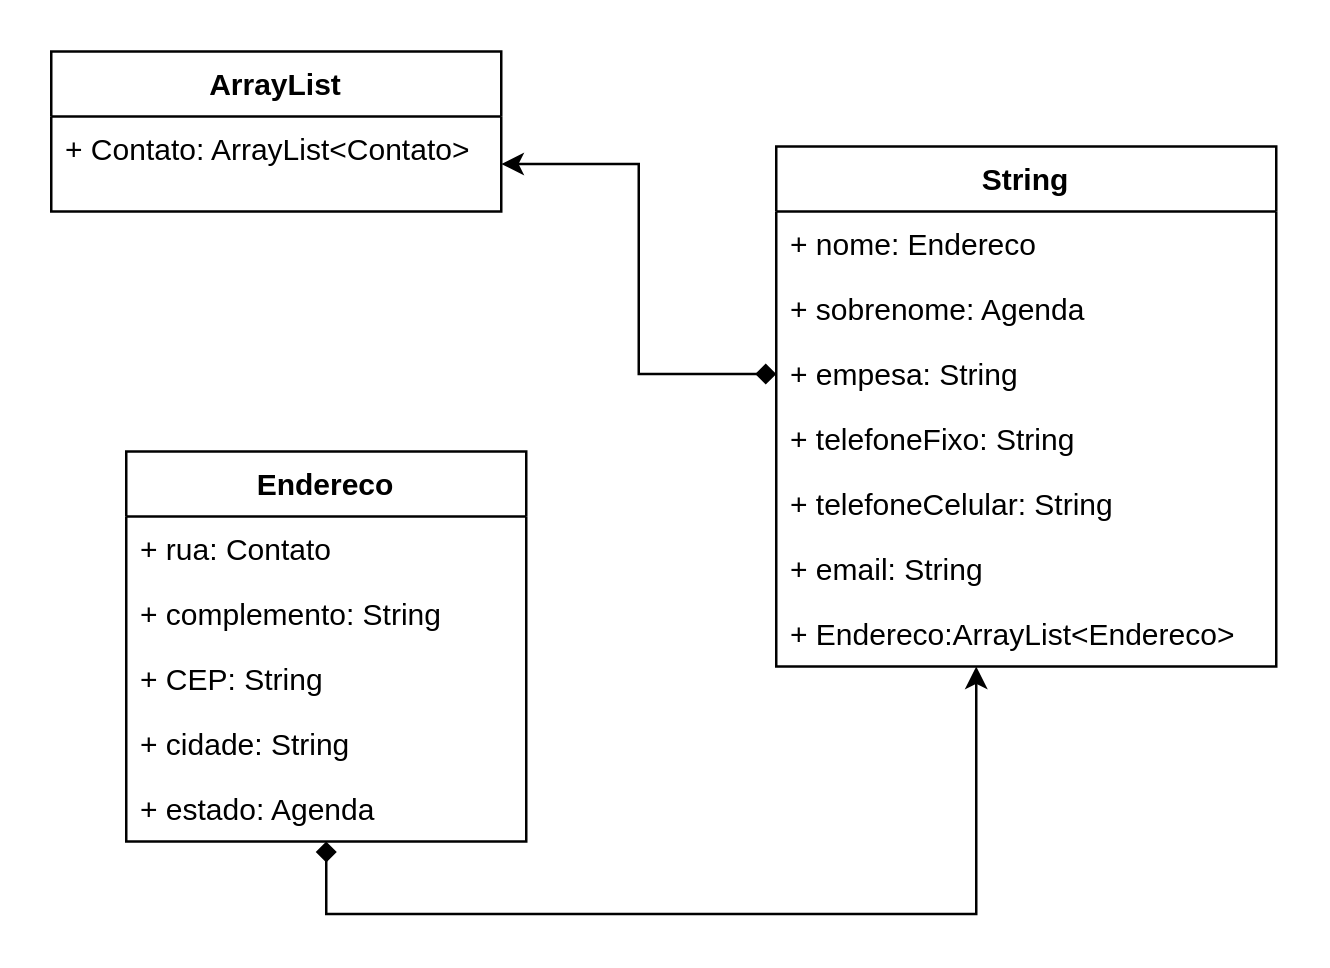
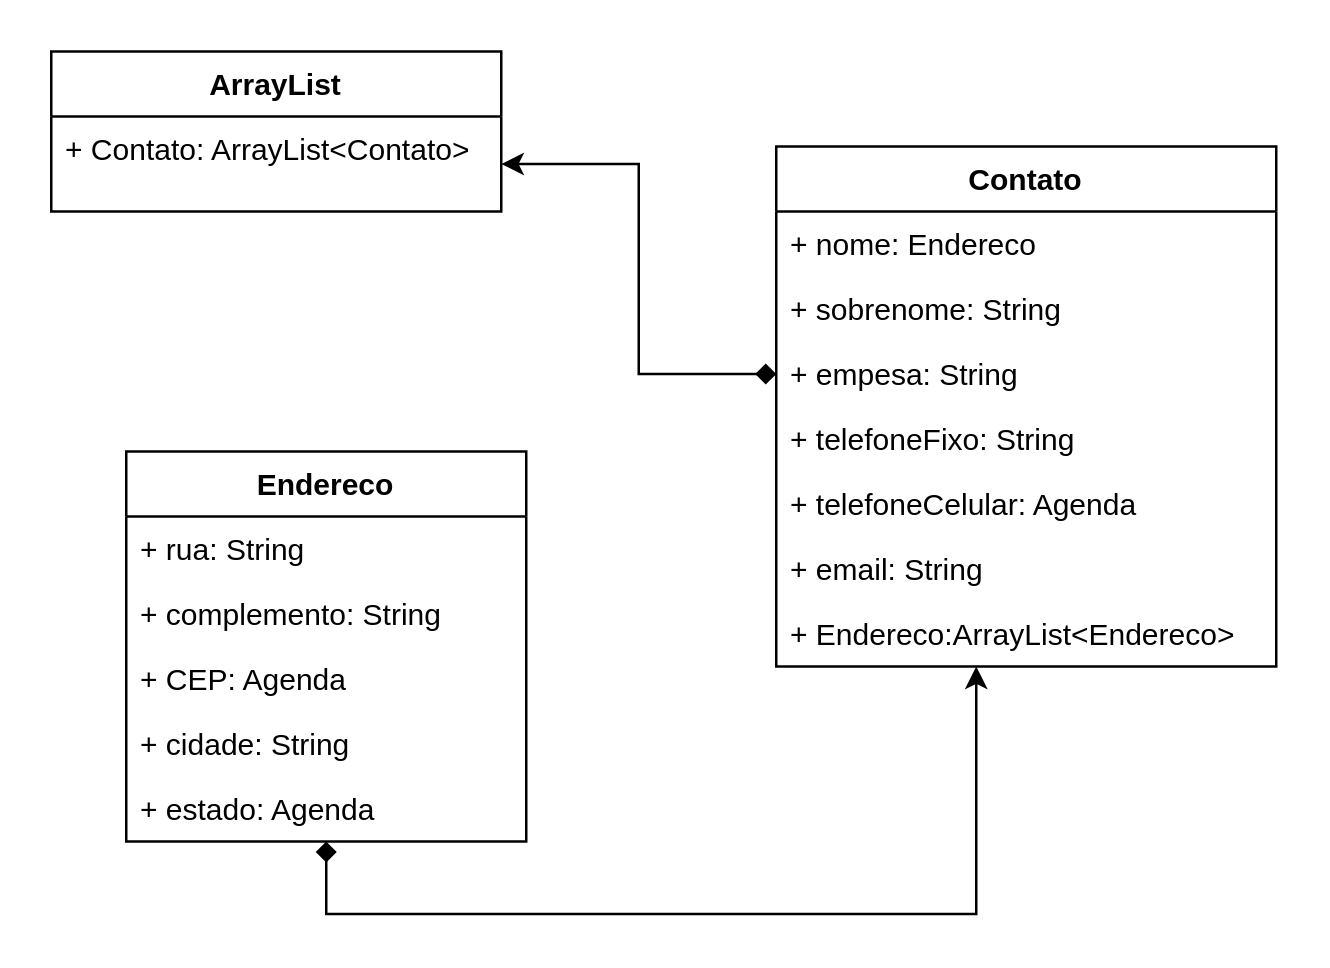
node "String": label "String" -> "Contato"
node "+ sobrenome: Agenda": label "+ sobrenome: Agenda" -> "+ sobrenome: String"
node "+ telefoneCelular: String": label "+ telefoneCelular: String" -> "+ telefoneCelular: Agenda"
node "+ rua: Contato": label "+ rua: Contato" -> "+ rua: String"
node "+ CEP: String": label "+ CEP: String" -> "+ CEP: Agenda"
